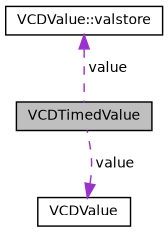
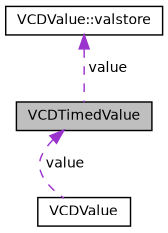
edge "VCDTimedValue" -> "VCDValue": reversed
